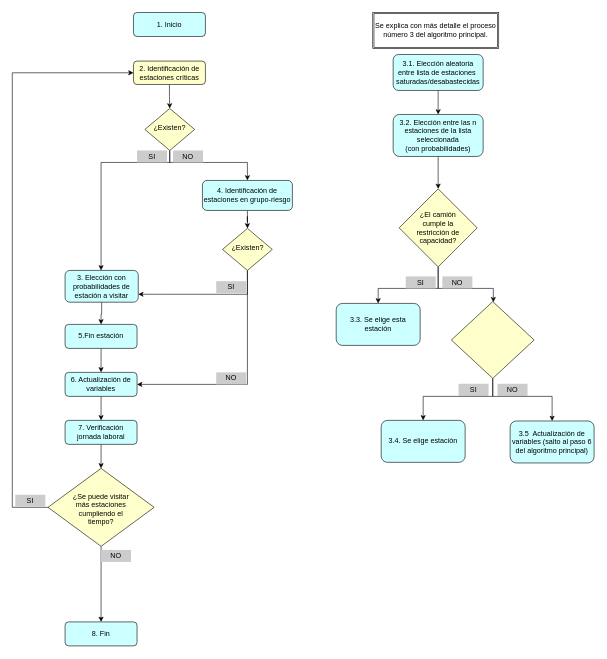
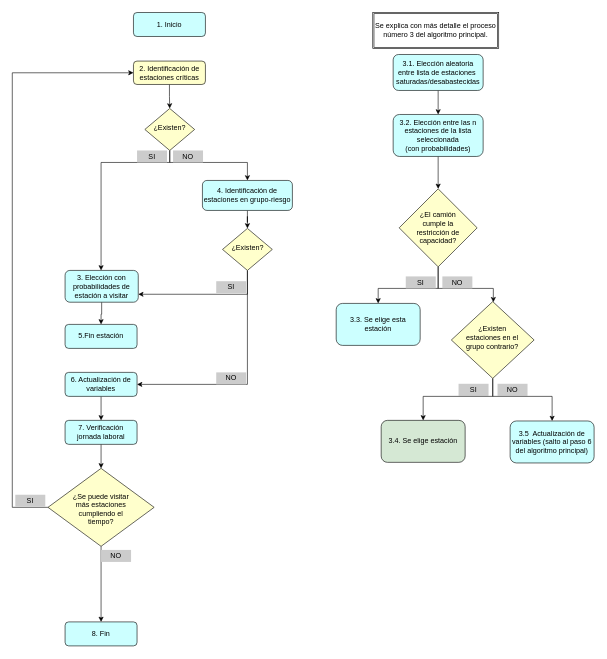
node "¿Existen estaciones en el grupo contrario?": added
edge "5.Fin estación" -> "6. Actualización de variables": removed
node "3.4. Se elige estación": fillcolor #ccffff -> #d5e8d4
